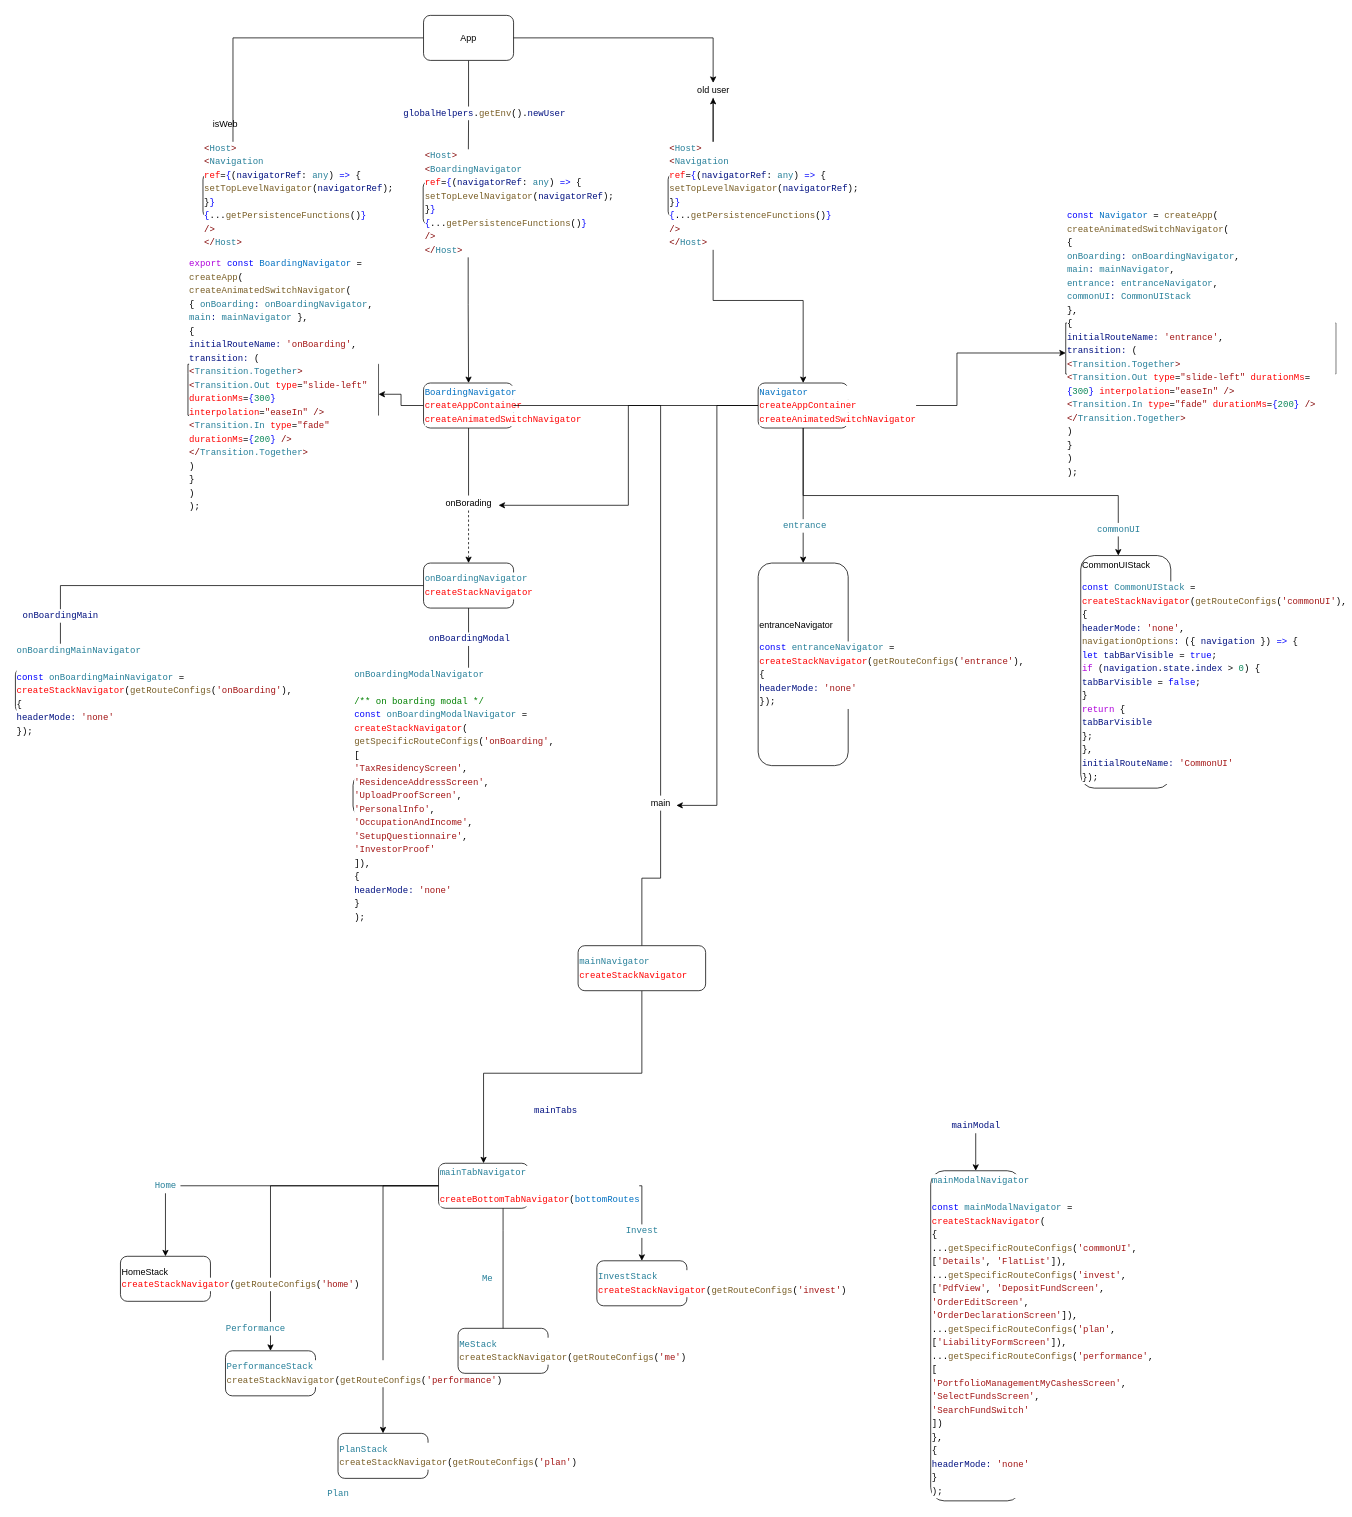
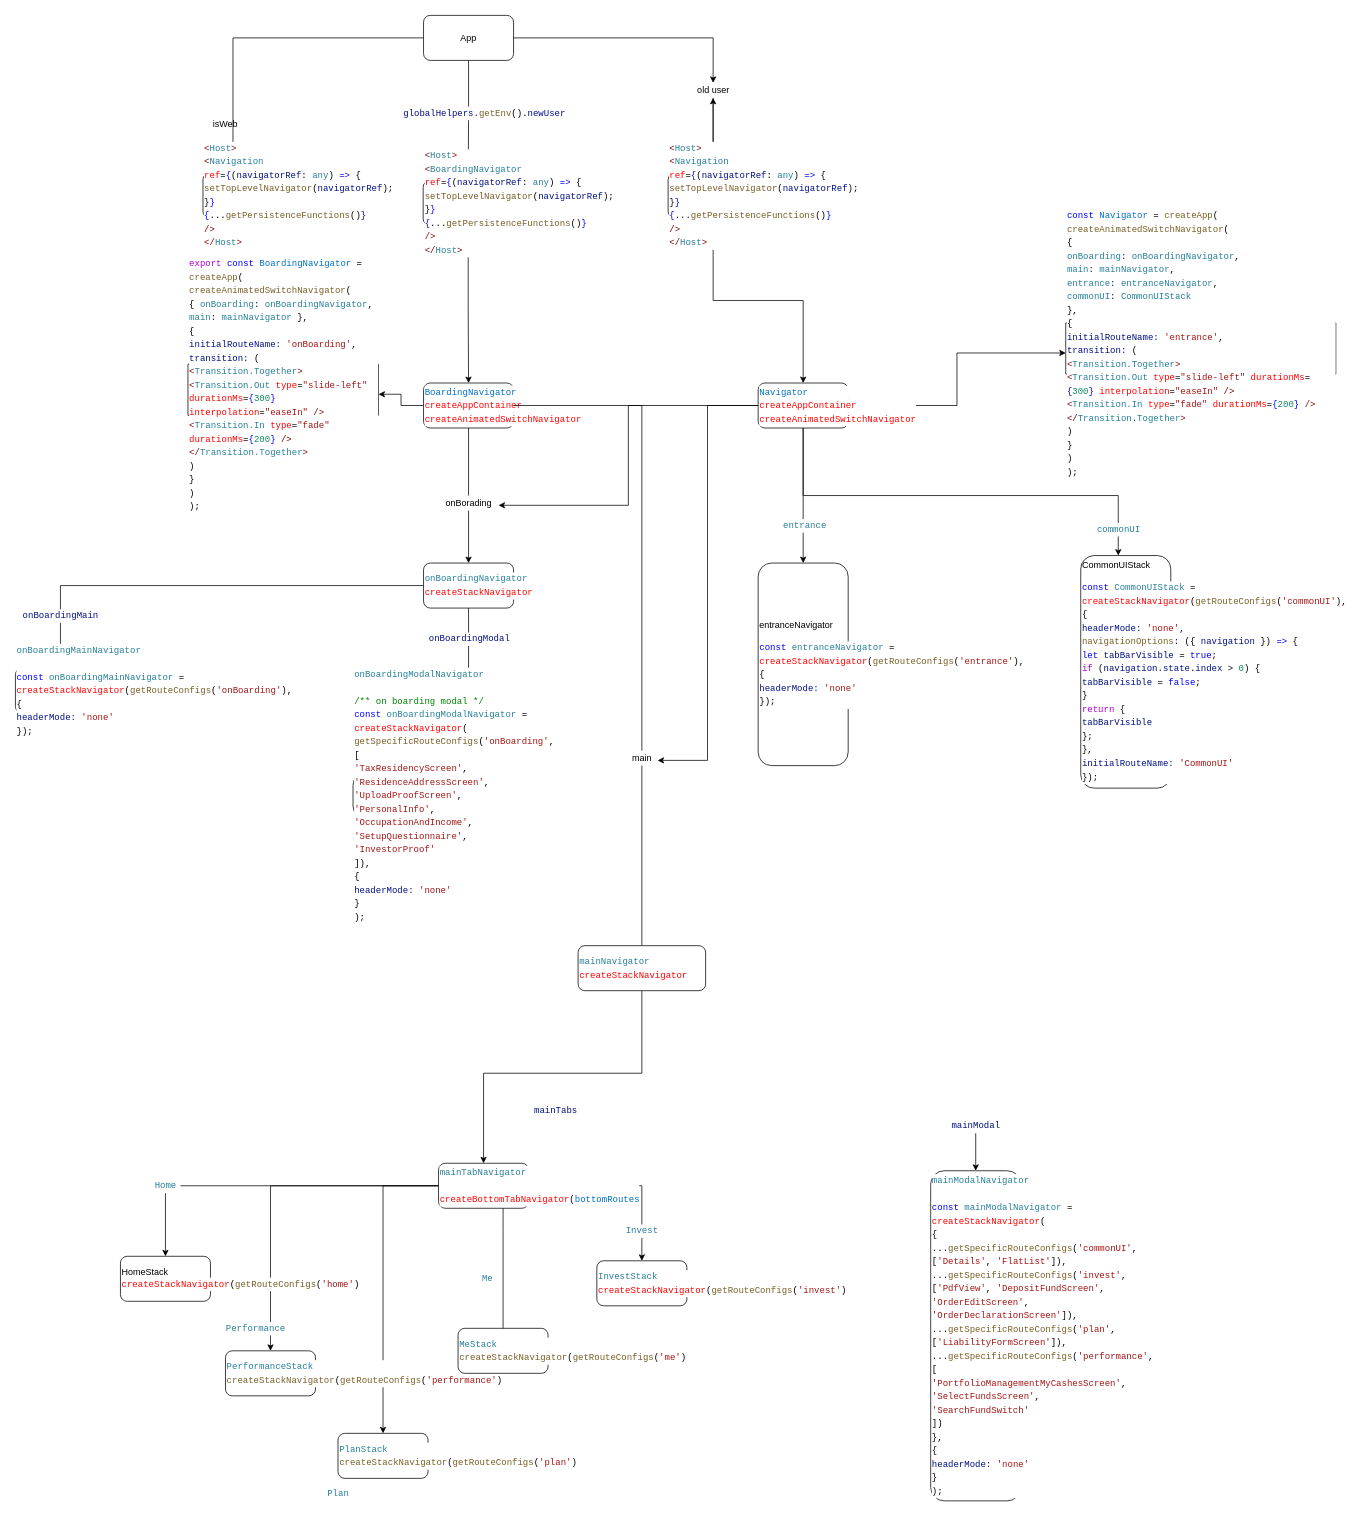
edge "onBorading" -> "onBoardingNavigator createStackNavigator": style dashed -> solid
node "main": moved (660, 803) -> (642, 758)
